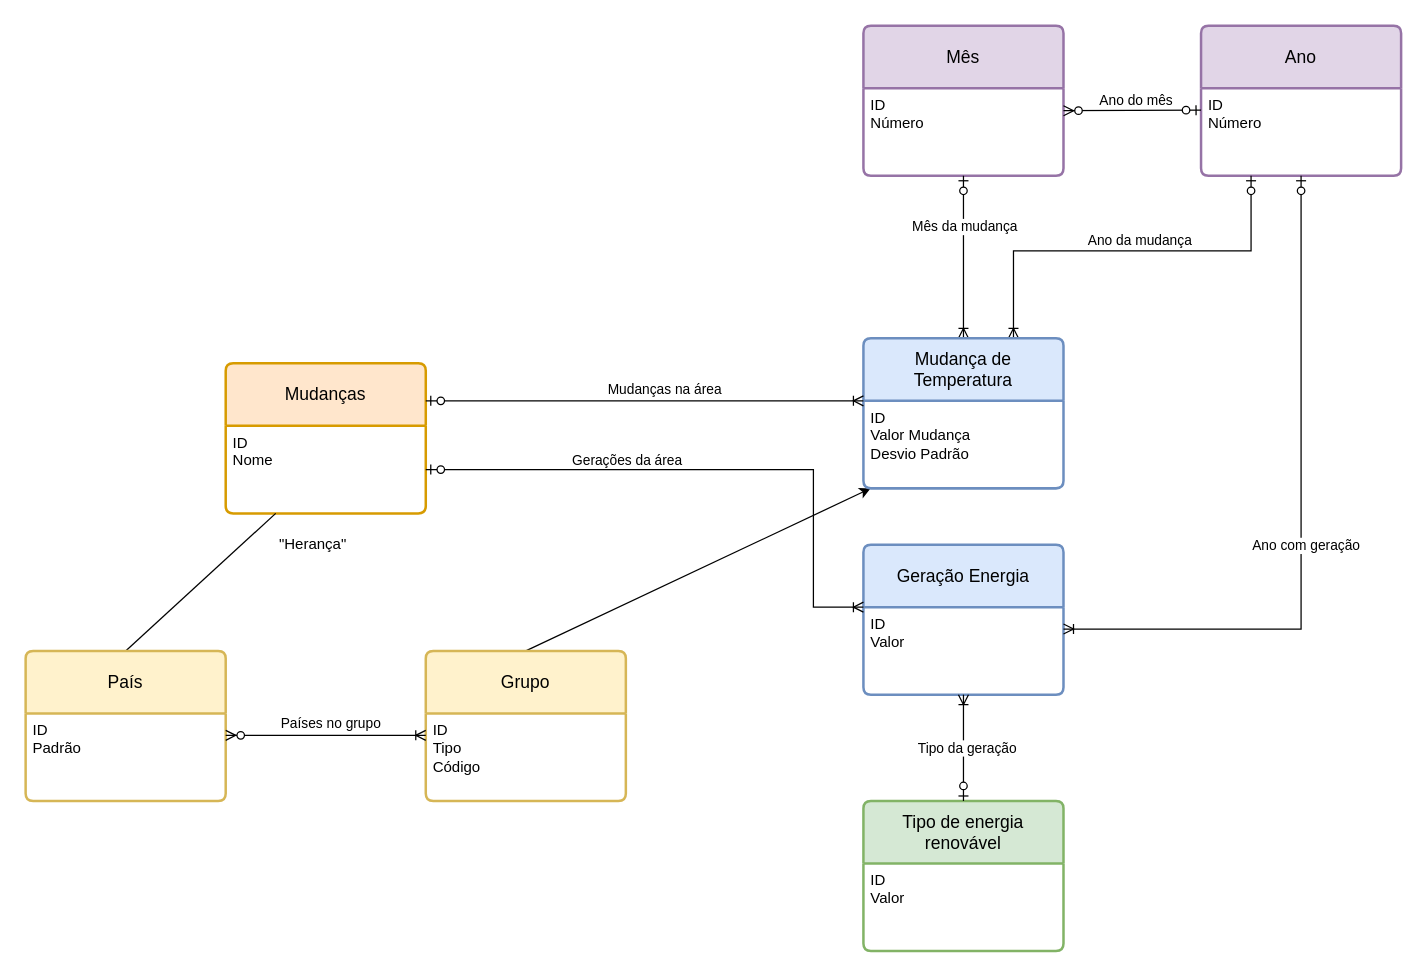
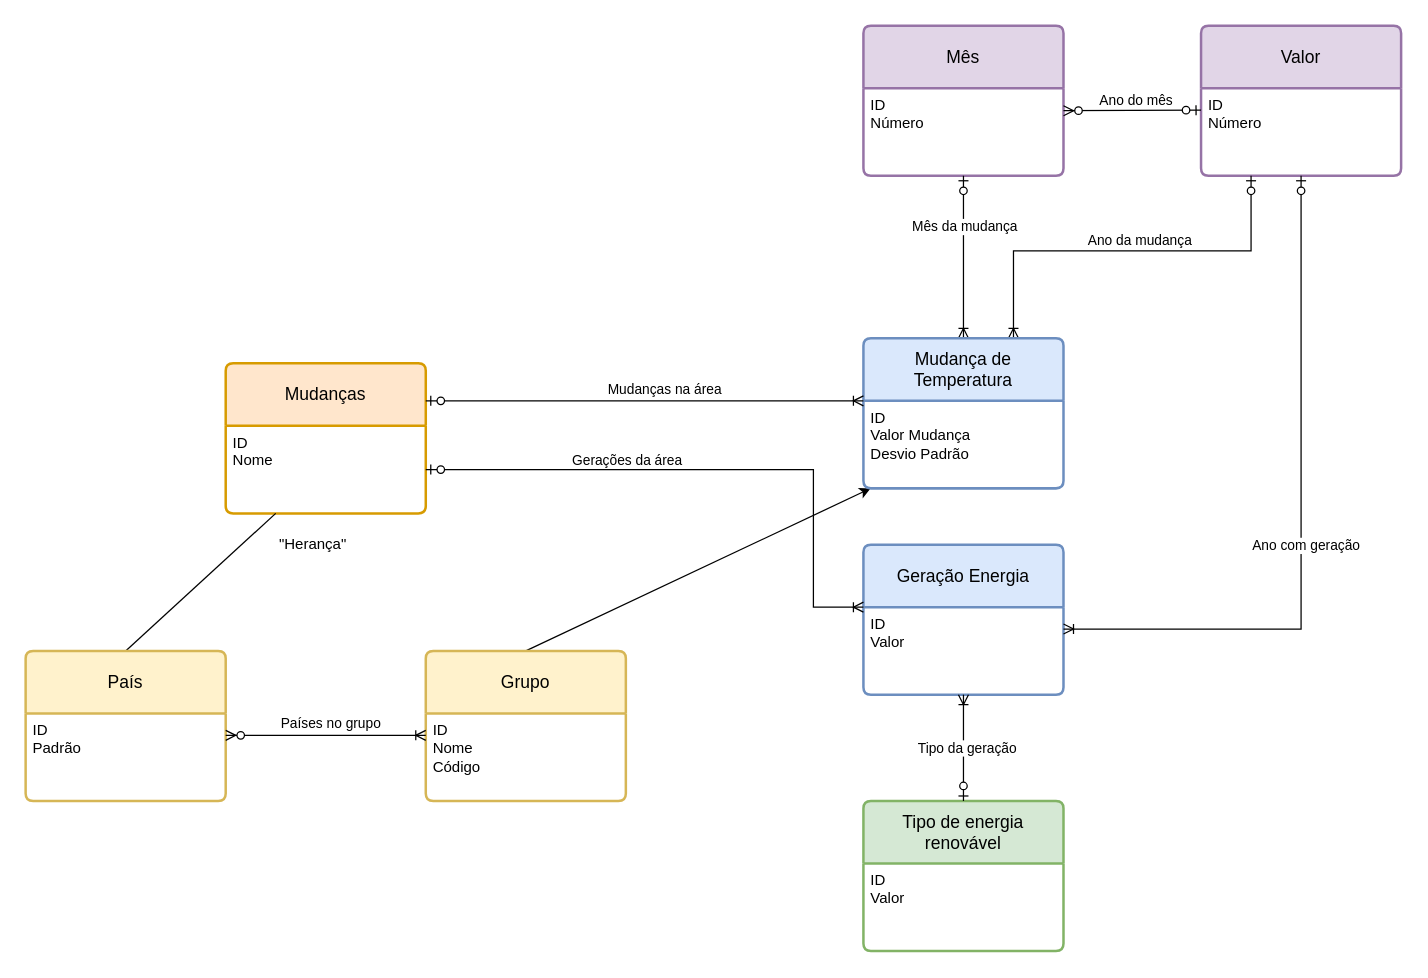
node "Ano": label "Ano" -> "Valor"
node "ID Tipo Código": label "ID Tipo Código" -> "ID Nome Código"
